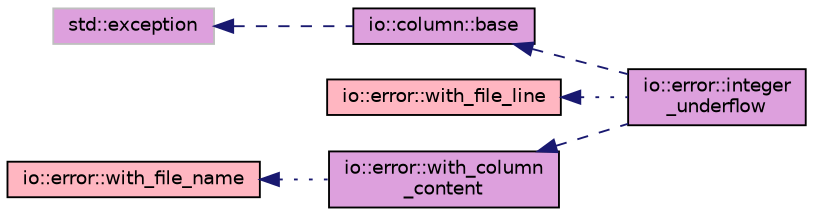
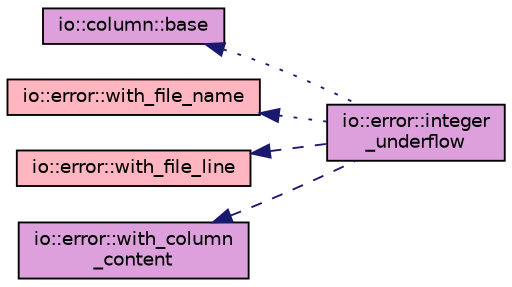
node "std::exception": removed
edge "io::error::integer _underflow" -> "io::column::base": style dashed -> dotted
edge "io::error::integer _underflow" -> "io::error::with_file_line": style dotted -> dashed
edge "io::error::with_column _content" -> "io::error::with_file_name": now "io::error::integer _underflow" -> "io::error::with_file_name"
